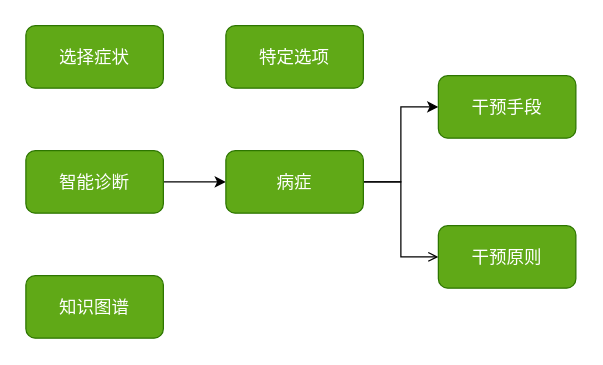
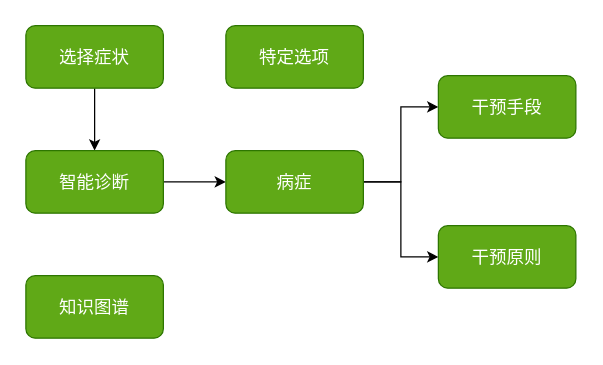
edge "选择症状" -> "智能诊断": added
edge "病症" -> "干预原则": arrowhead open -> classic
